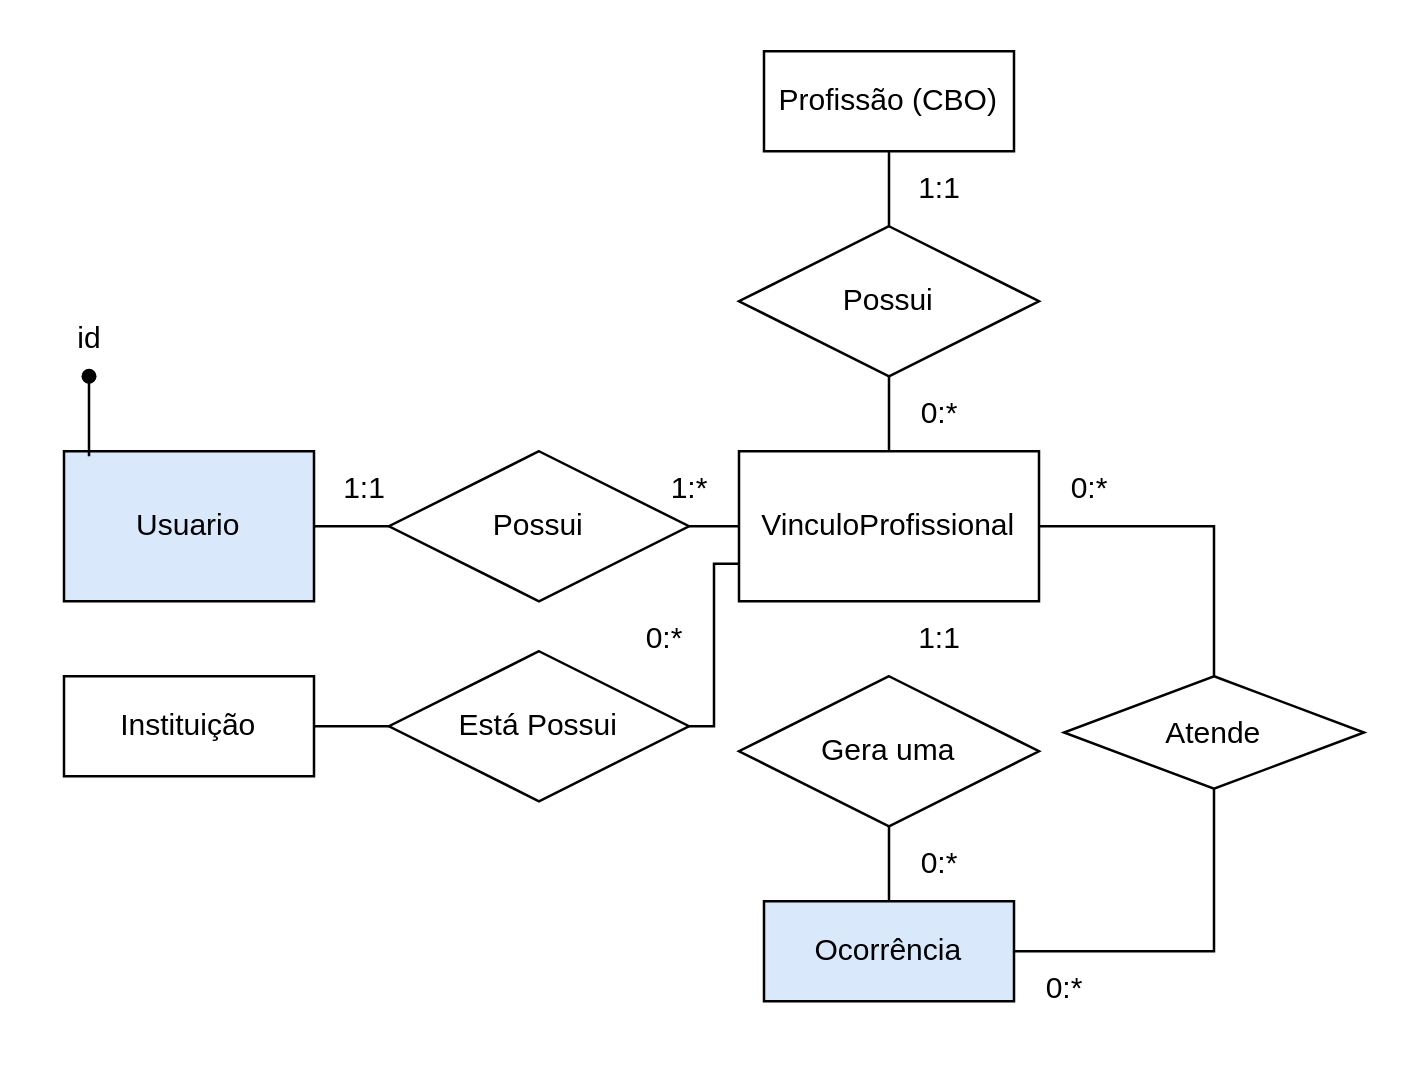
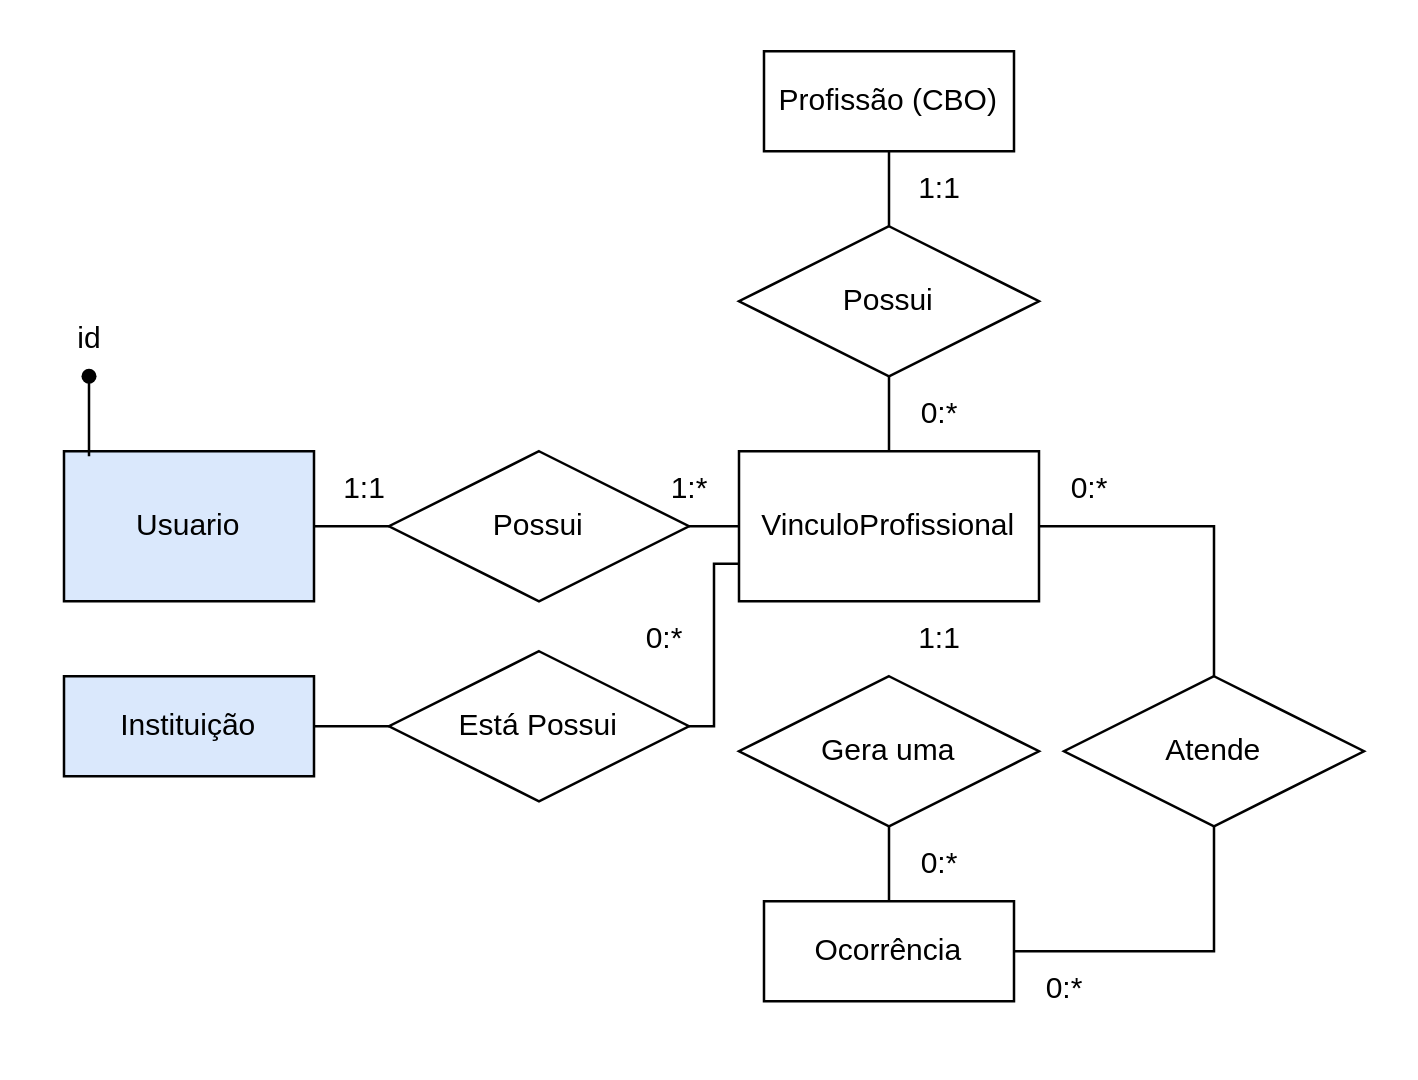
node "Instituição": fillcolor #ffffff -> #dae8fc
node "Atende": size 300x113 -> 300x150
node "Ocorrência": fillcolor #dae8fc -> #ffffff
